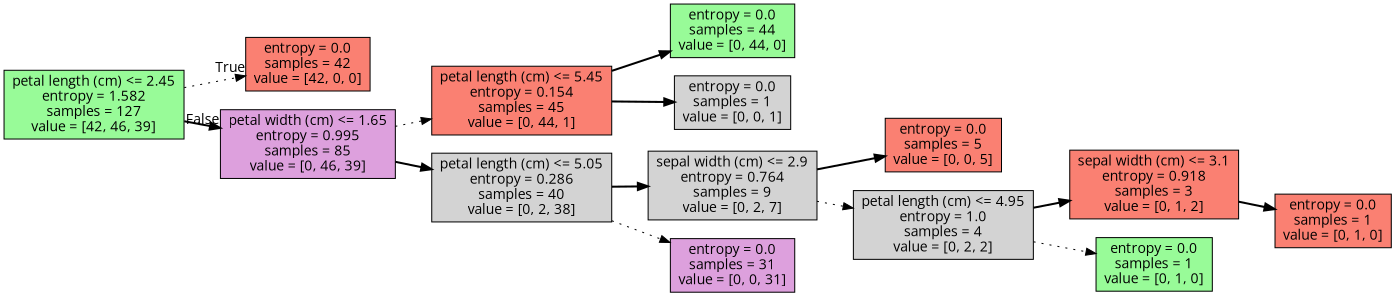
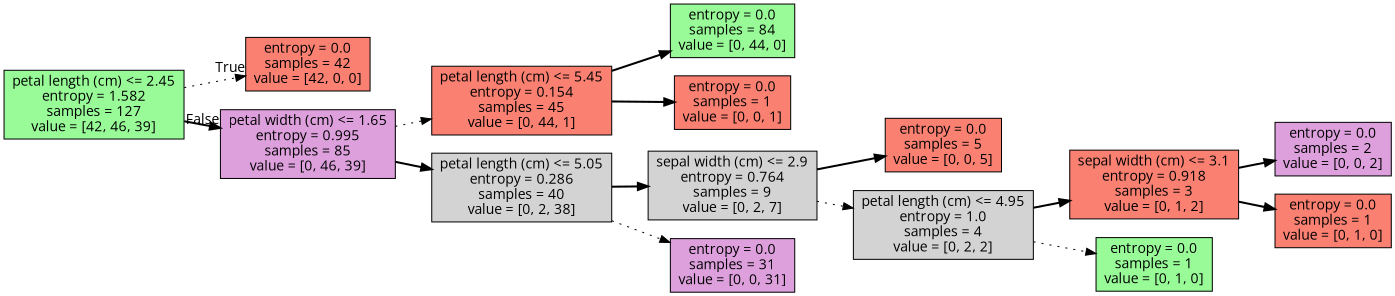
node "entropy = 0.0 samples = 44 value = [0, 44, 0]": label "entropy = 0.0 samples = 44 value = [0, 44, 0]" -> "entropy = 0.0 samples = 84 value = [0, 44, 0]"
node "entropy = 0.0 samples = 1 value = [0, 0, 1]": fillcolor lightgrey -> salmon
node "entropy = 0.0 samples = 2 value = [0, 0, 2]": added
